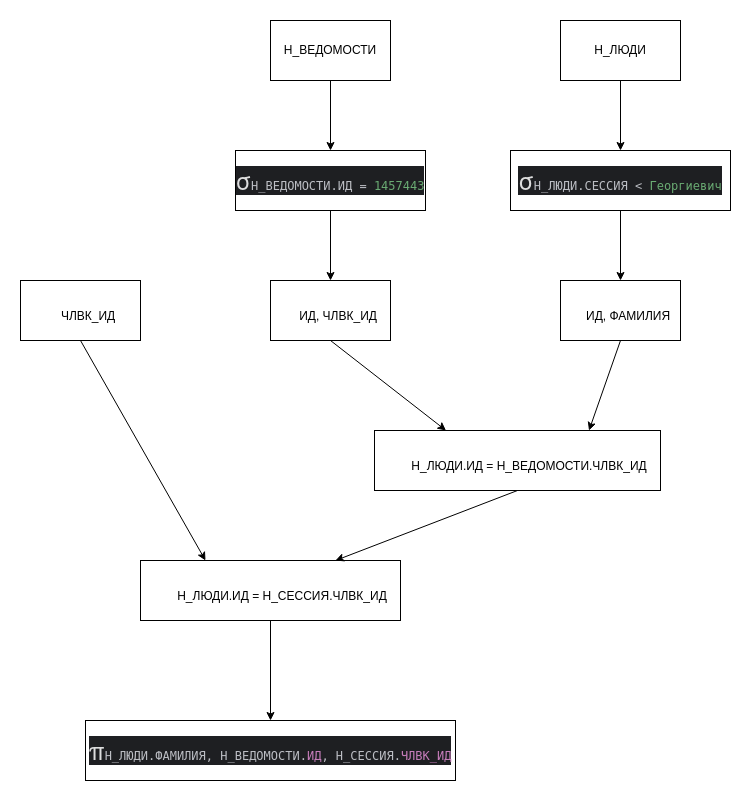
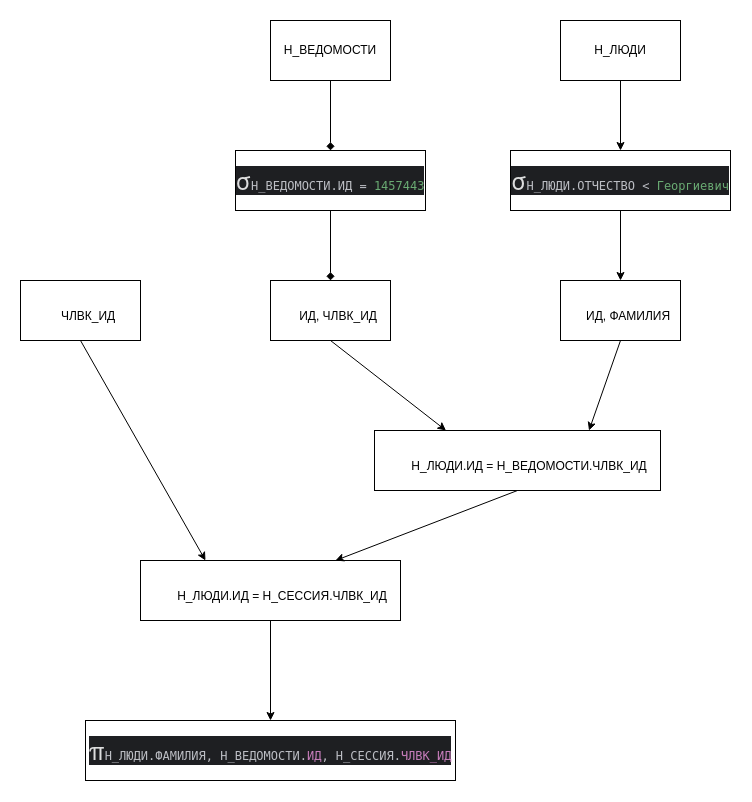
edge "Н_ВЕДОМОСТИ" -> "σН_ВЕДОМОСТИ.ИД = 1457443": arrowhead classic -> diamond
node "σН_ЛЮДИ.СЕССИЯ < Георгиевич": label "σН_ЛЮДИ.СЕССИЯ < Георгиевич" -> "σН_ЛЮДИ.ОТЧЕСТВО < Георгиевич"
edge "σН_ВЕДОМОСТИ.ИД = 1457443" -> "πИД, ЧЛВК_ИД": arrowhead classic -> diamond
